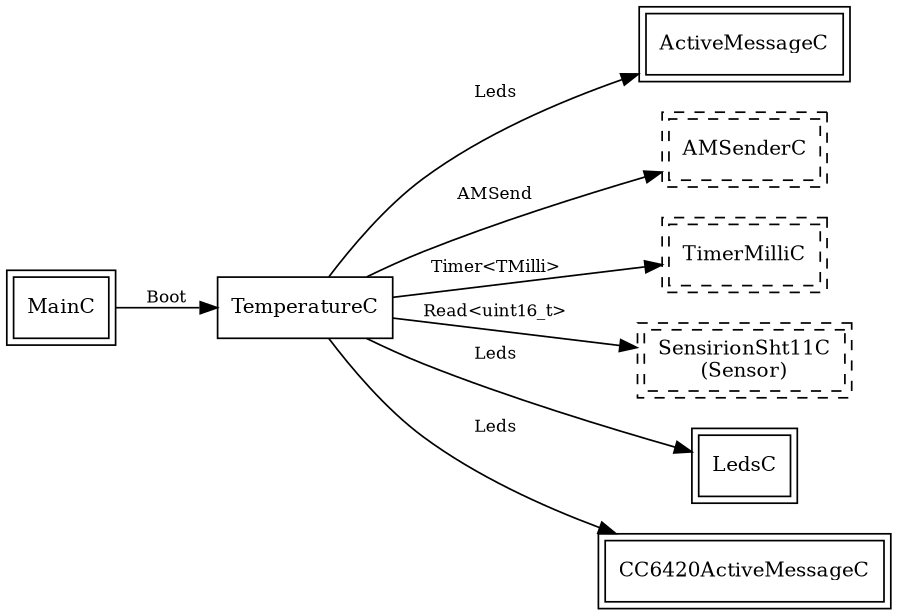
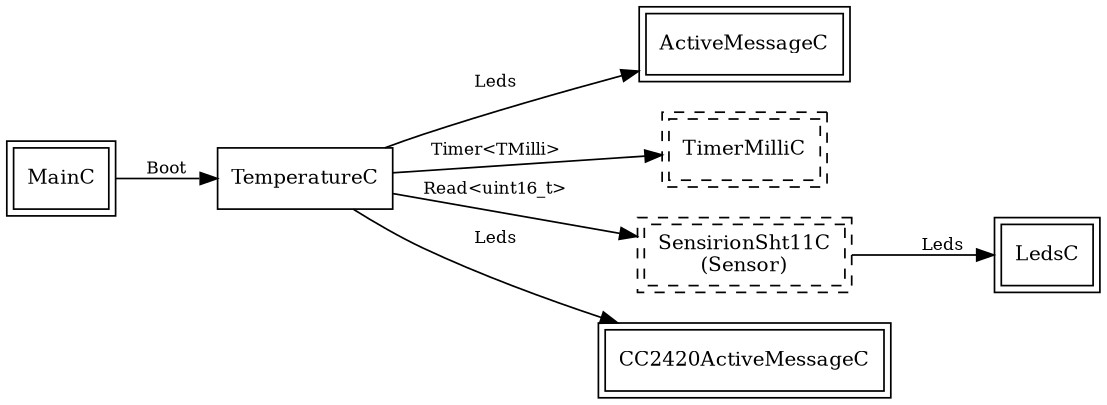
node "AMSenderC": removed
edge "TemperatureC" -> "LedsC": now "SensirionSht11C (Sensor)" -> "LedsC"
node "CC6420ActiveMessageC": label "CC6420ActiveMessageC" -> "CC2420ActiveMessageC"
